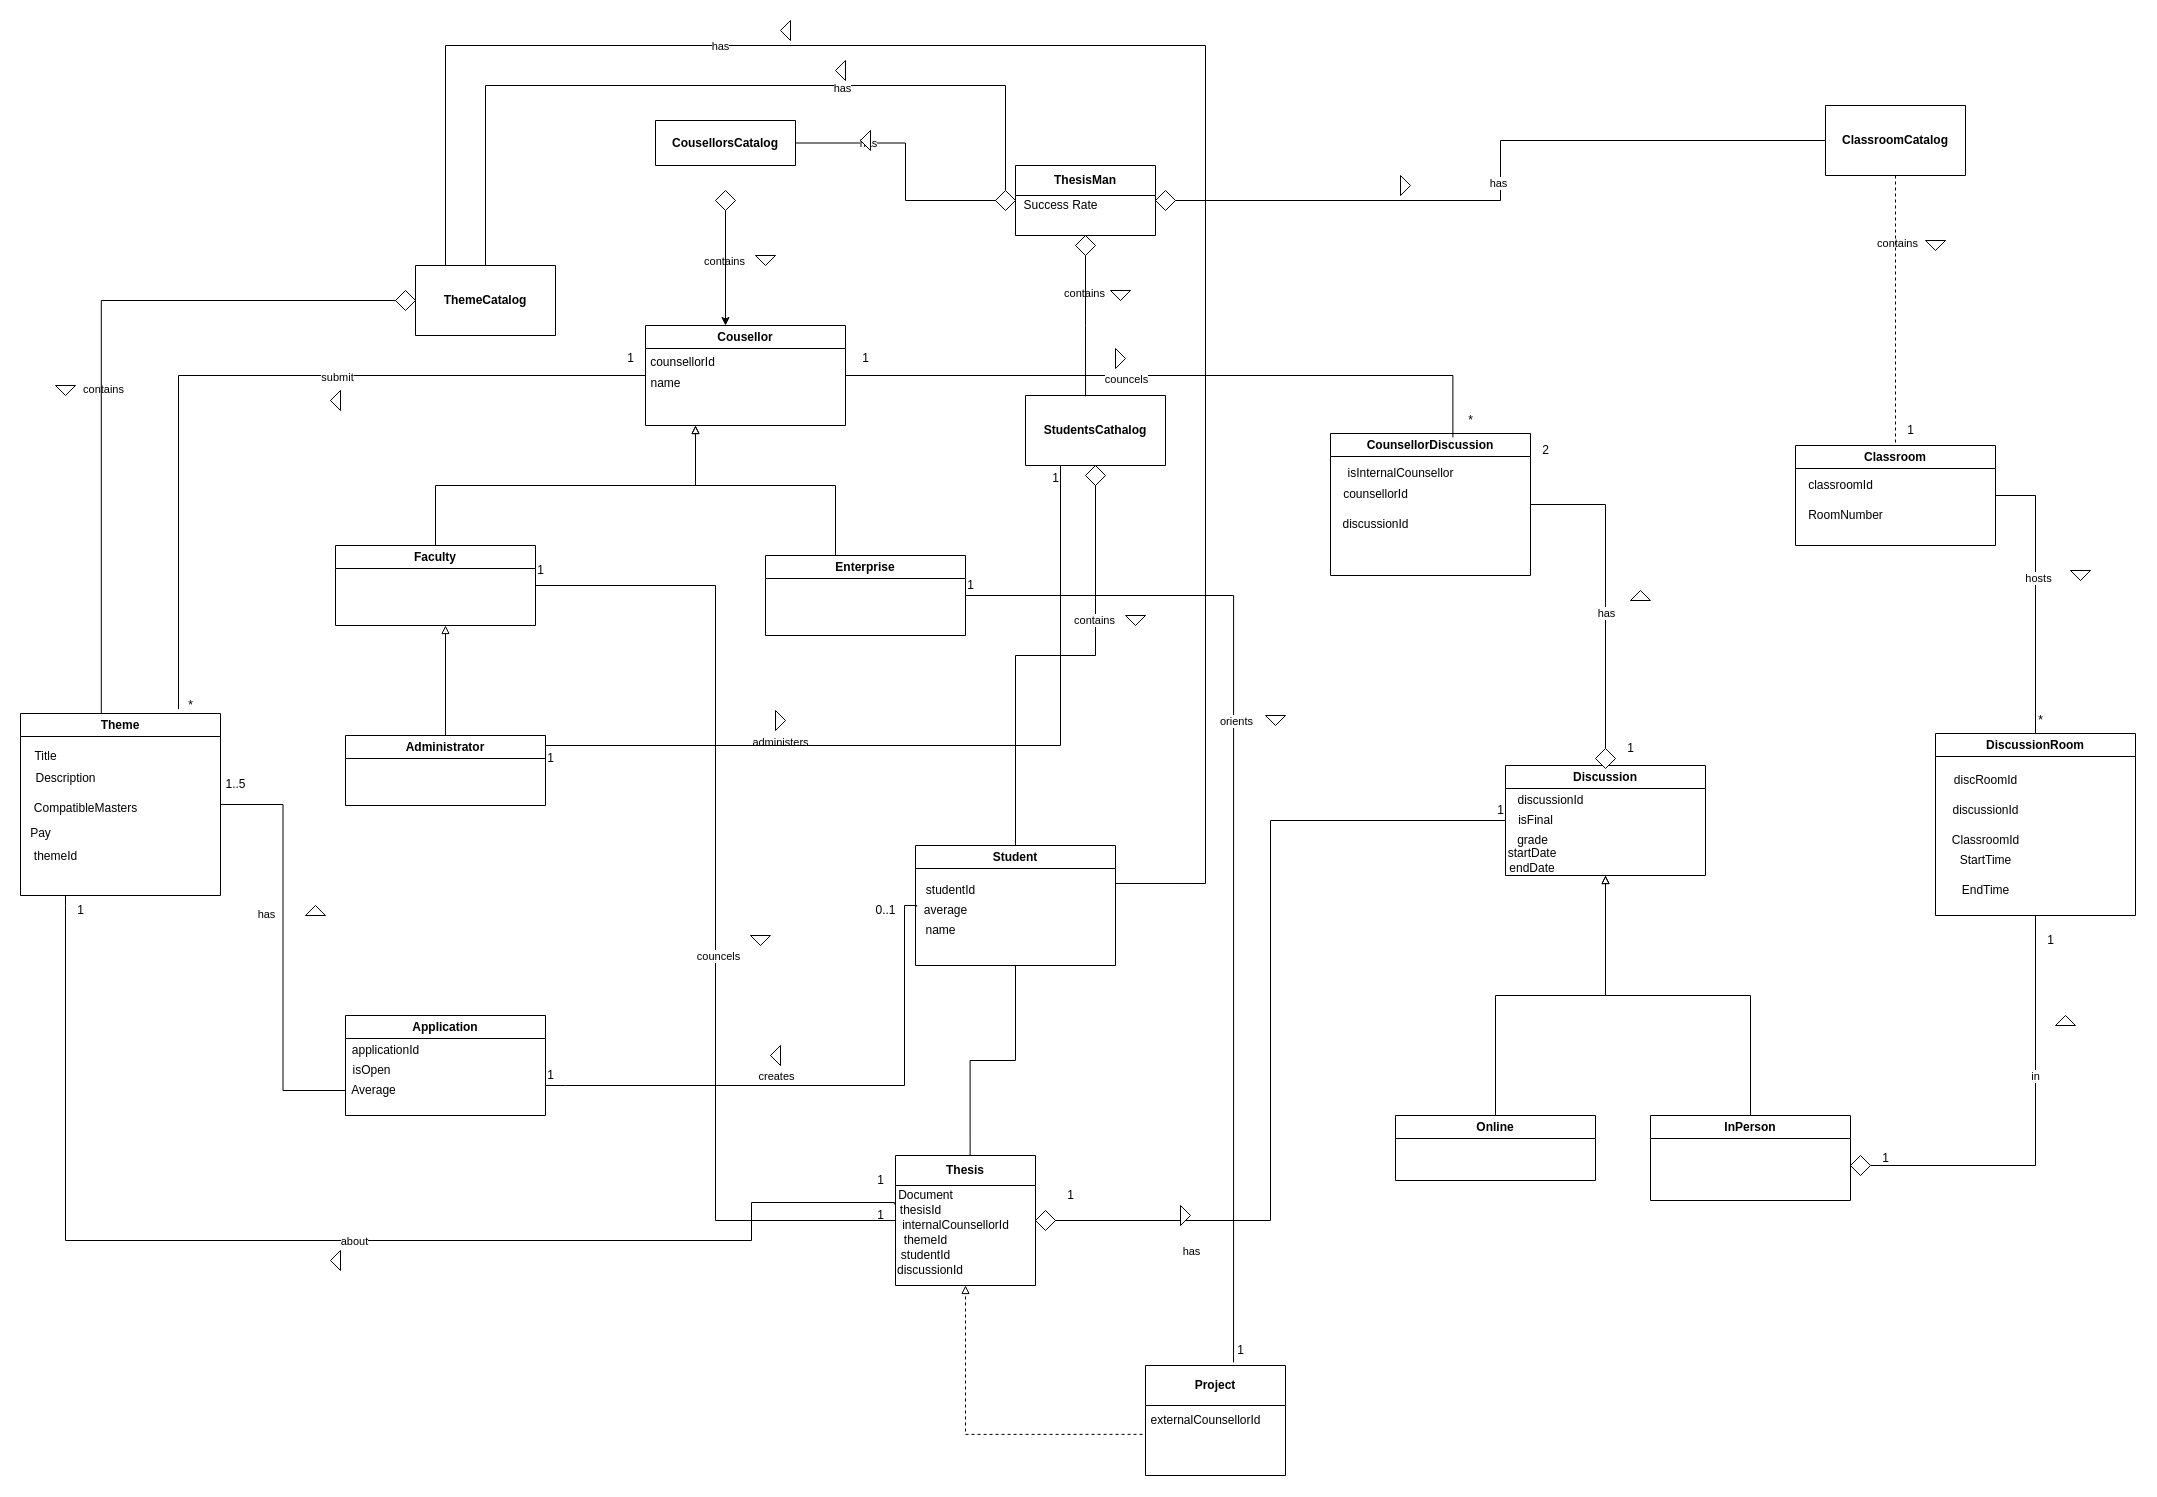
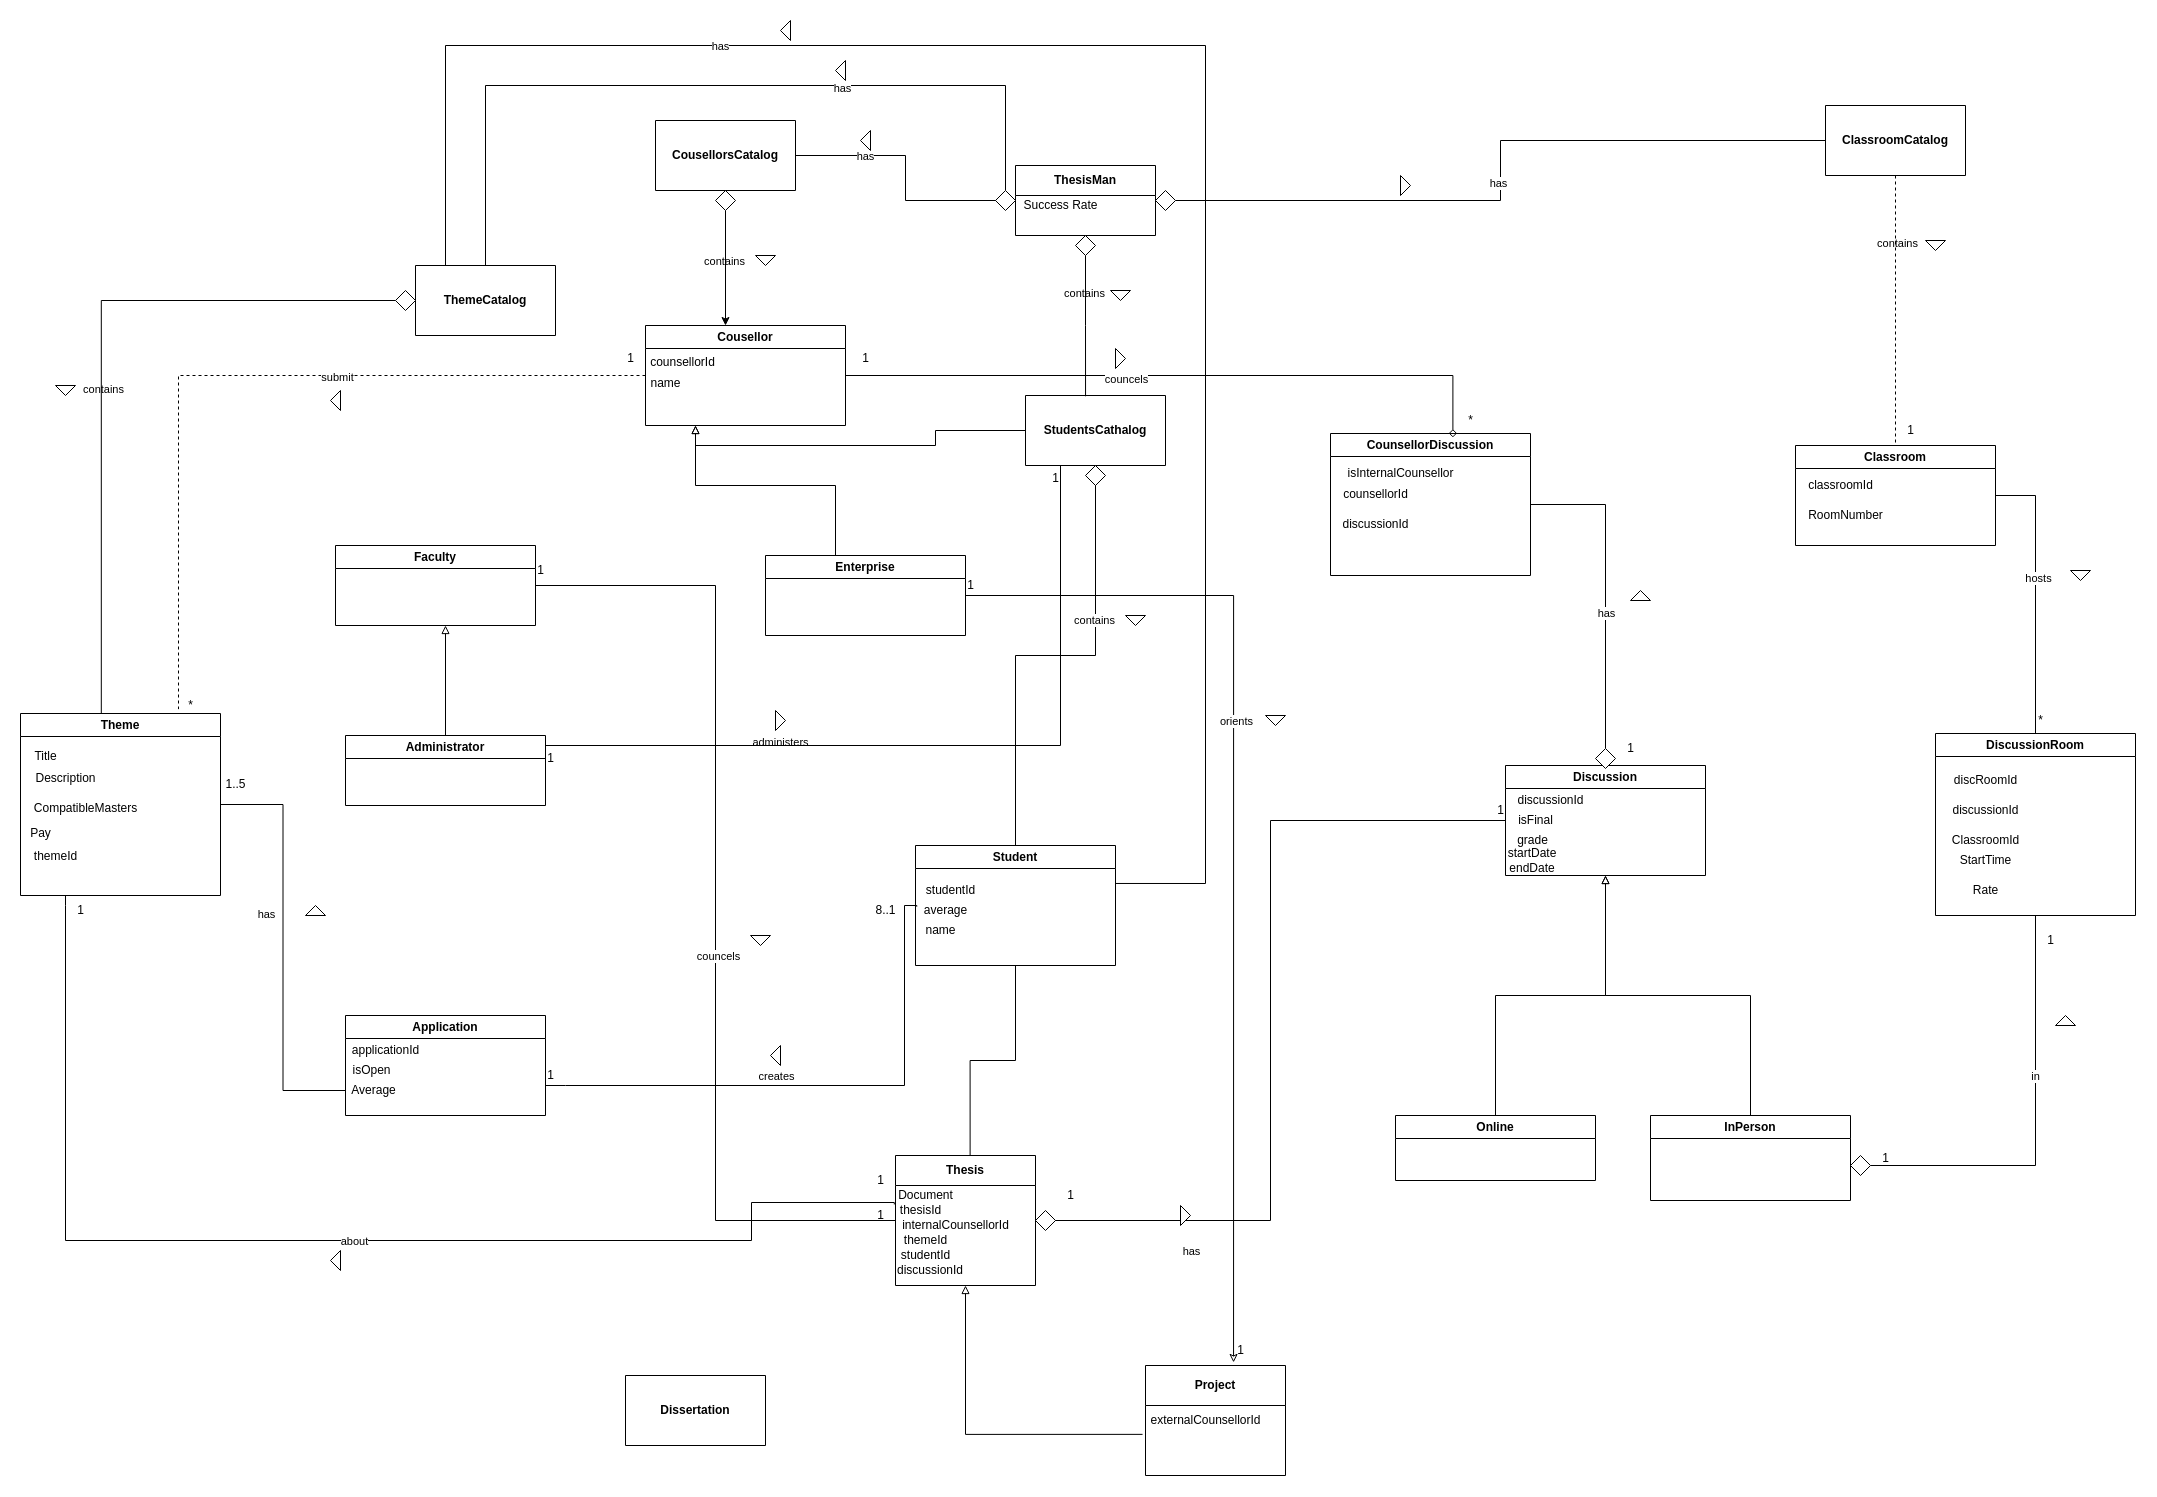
node "CousellorsCatalog": size 140x45 -> 140x70
edge "Cousellor" -- "CounsellorDiscussion": arrowhead none -> diamond
node "2": removed
edge "Cousellor" -- "Theme": style solid -> dashed
edge "Faculty" -> "Cousellor": now "StudentsCathalog" -> "Cousellor"
edge "Cousellor" -- "Enterprise": arrowhead block -> none
node "EndTime": label "EndTime" -> "Rate"
node "0..1": label "0..1" -> "8..1"
edge "Enterprise" -- "Project": arrowhead none -> classic
node "Dissertation": added
edge "Project" -> "Thesis": style dashed -> solid
